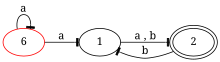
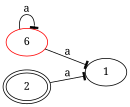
edge "1" -> "2": removed, label "a , b"
edge "2" -> "1": label "b" -> "a"
